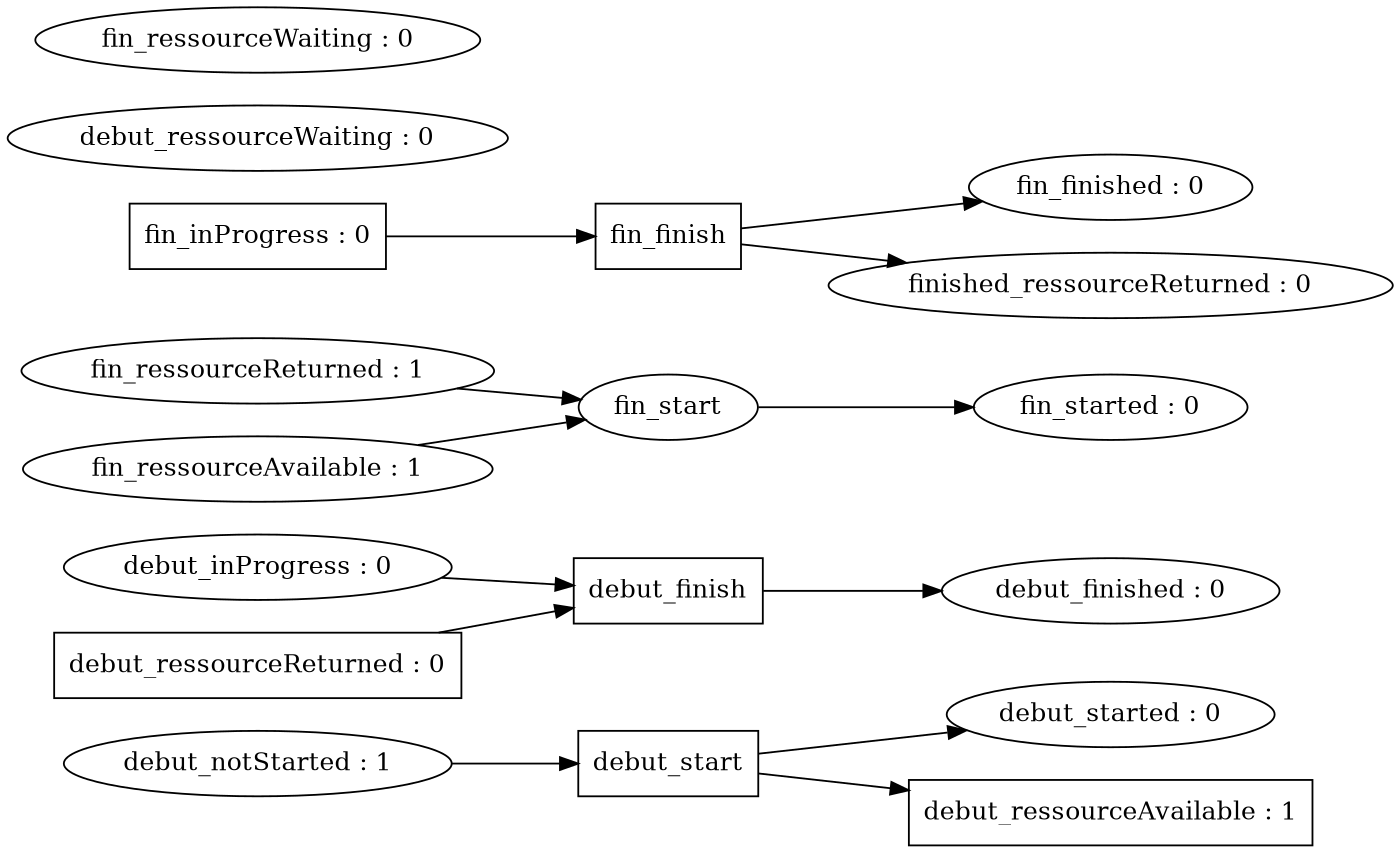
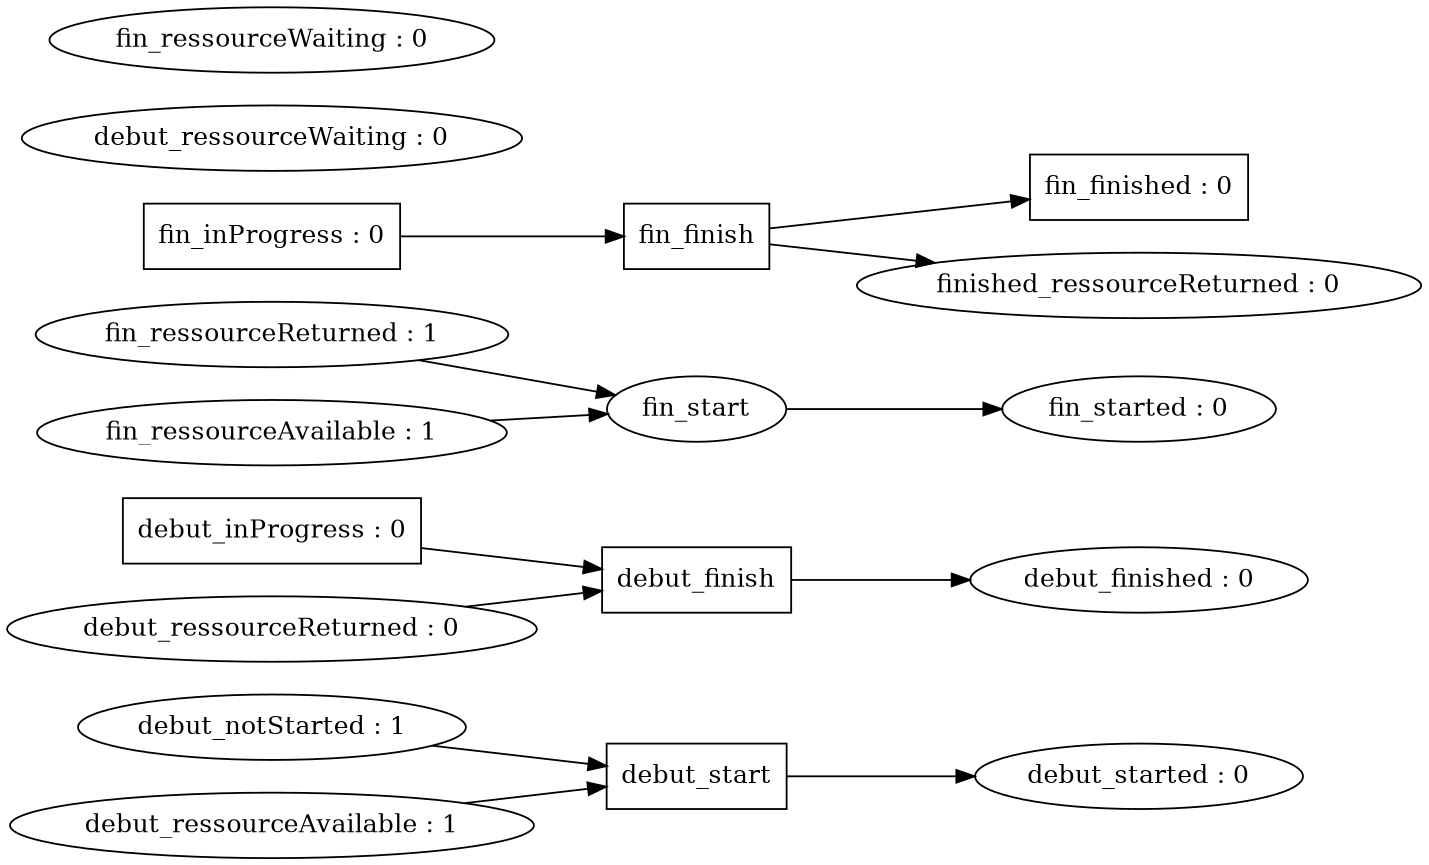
node "fin_finished : 0": shape ellipse -> box
node "debut_inProgress : 0": shape ellipse -> box
node "debut_ressourceReturned : 0": shape box -> ellipse
edge "debut_start" -> "debut_ressourceAvailable : 1": reversed
node "debut_ressourceAvailable : 1": shape box -> ellipse
